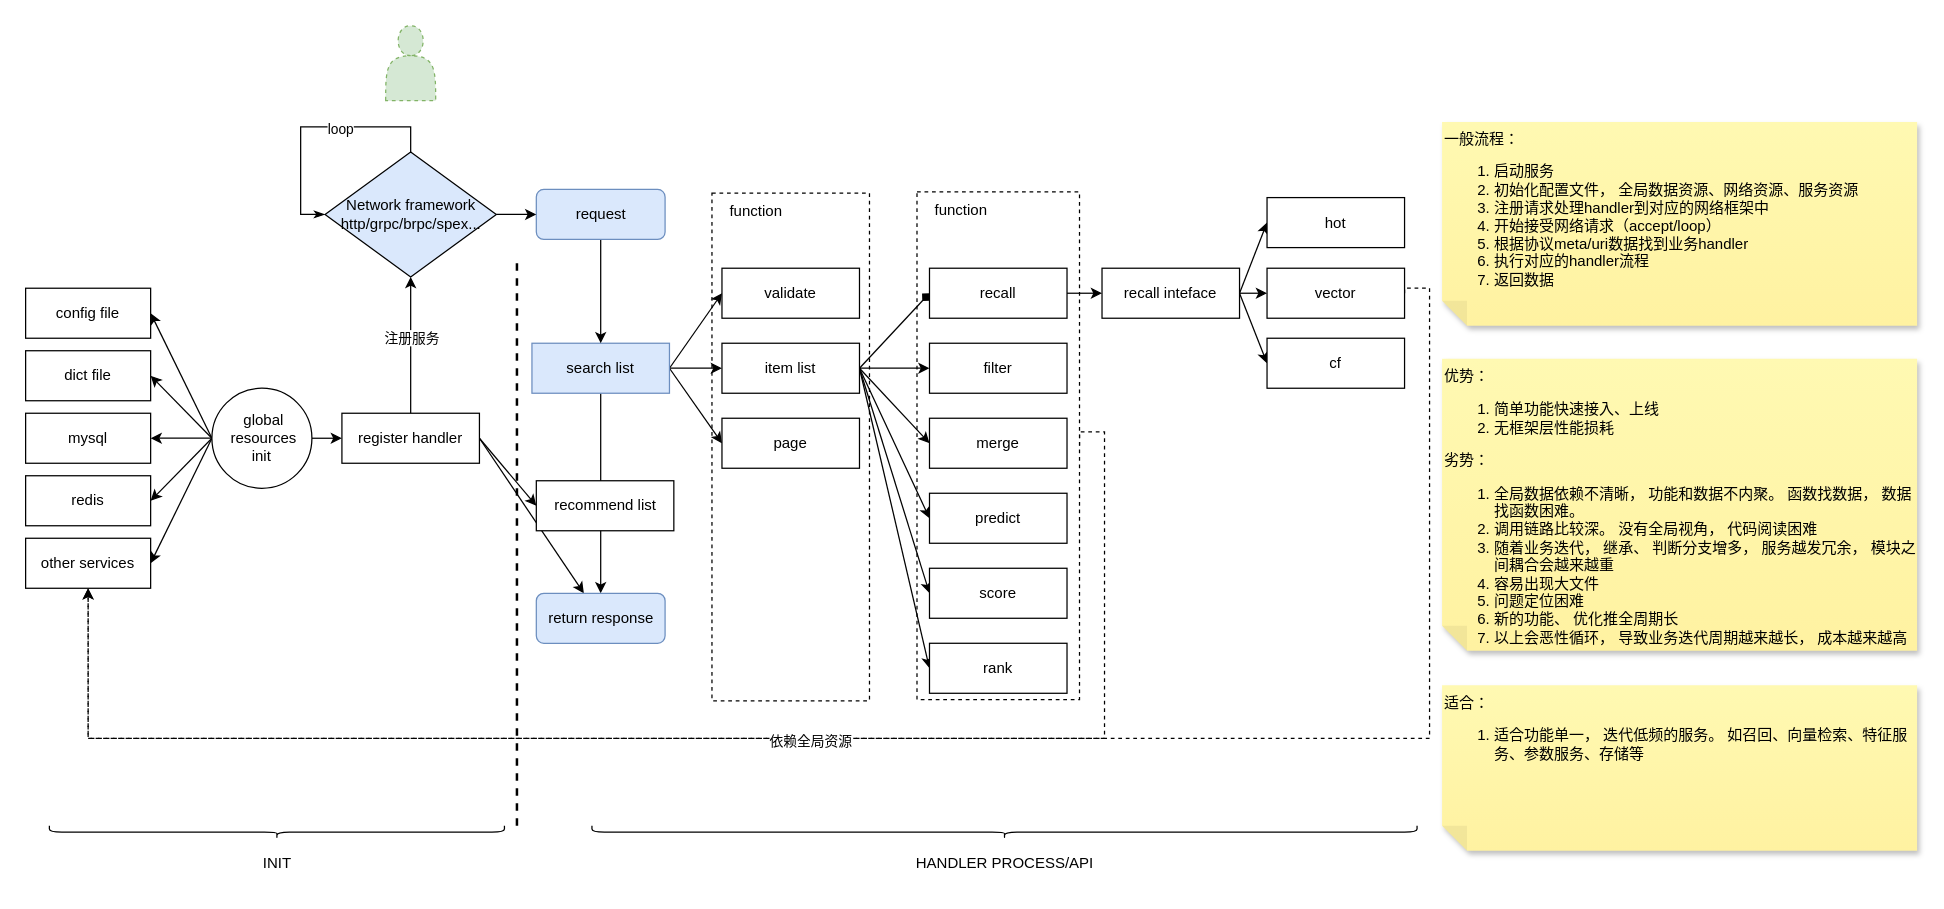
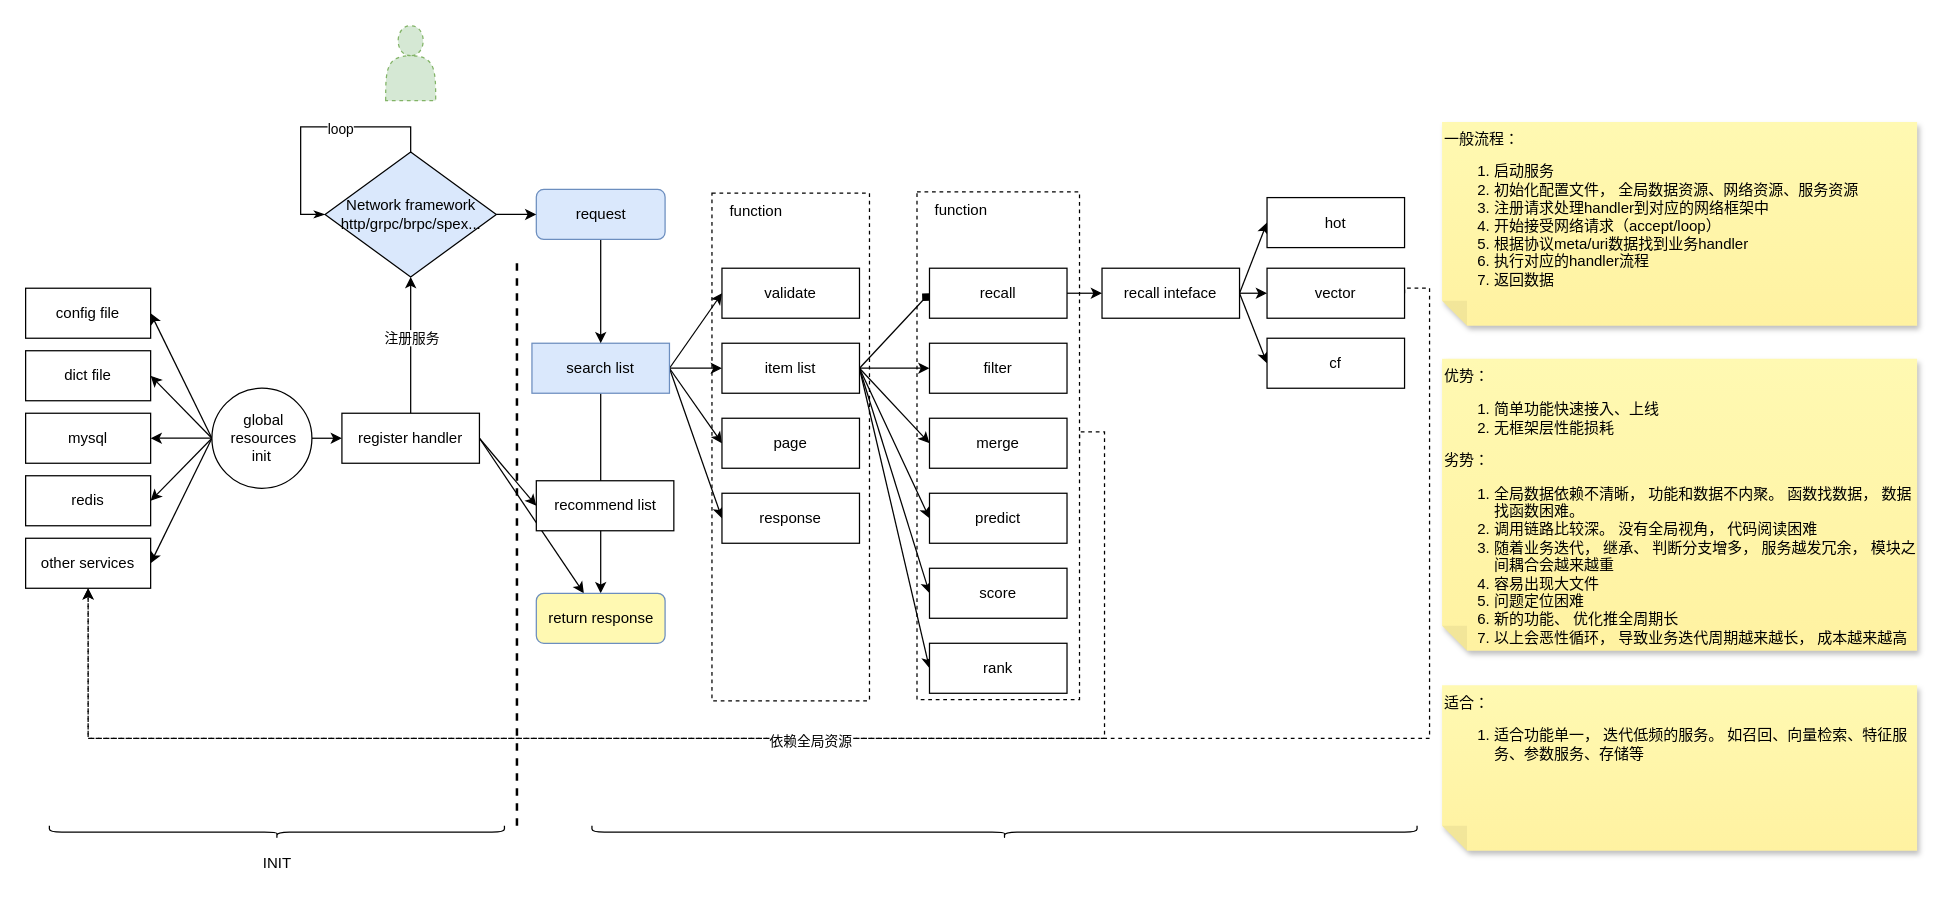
edge "search list" -> "response": added
node "response": added
node "return response": fillcolor #dae8fc -> #fff9b2
node "HANDLER PROCESS/API": removed
